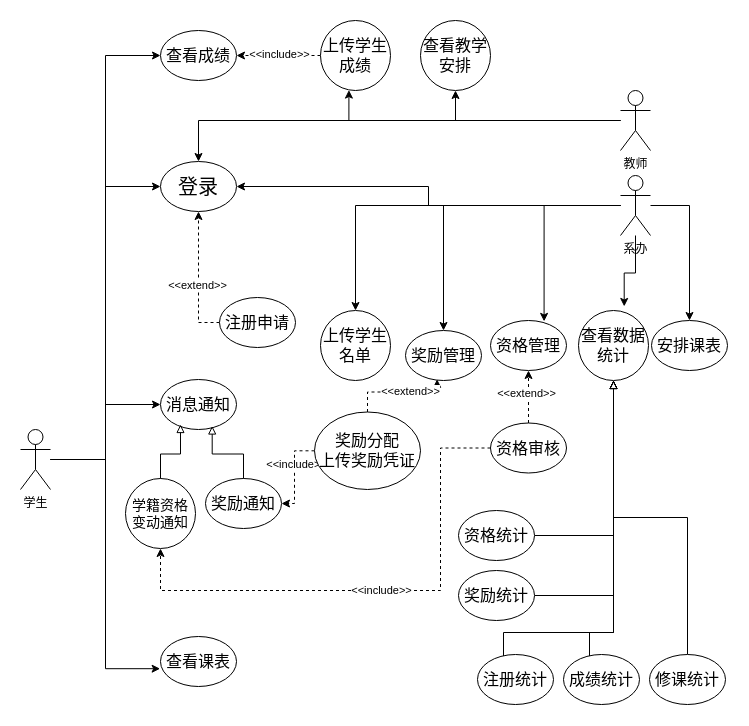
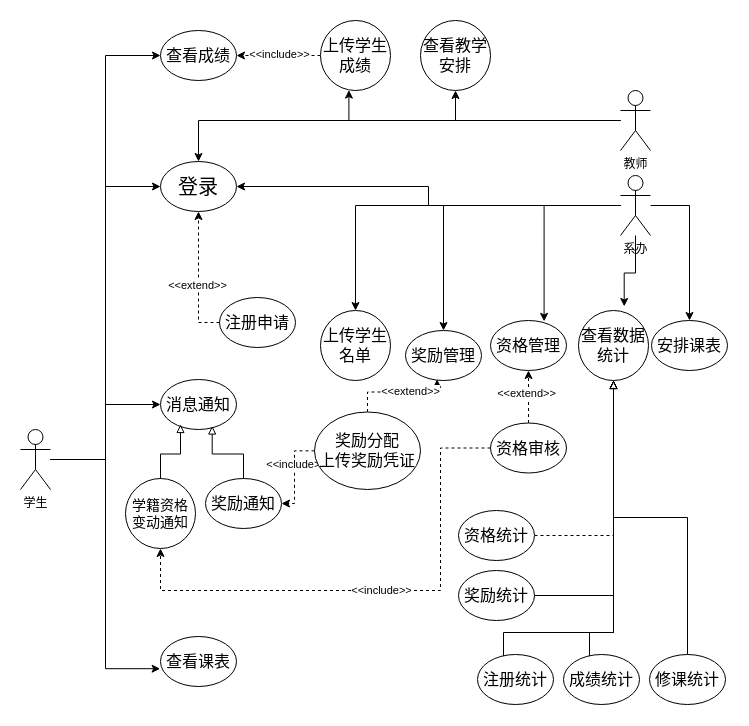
edge "资格统计" -> "查看数据统计": style solid -> dashed
